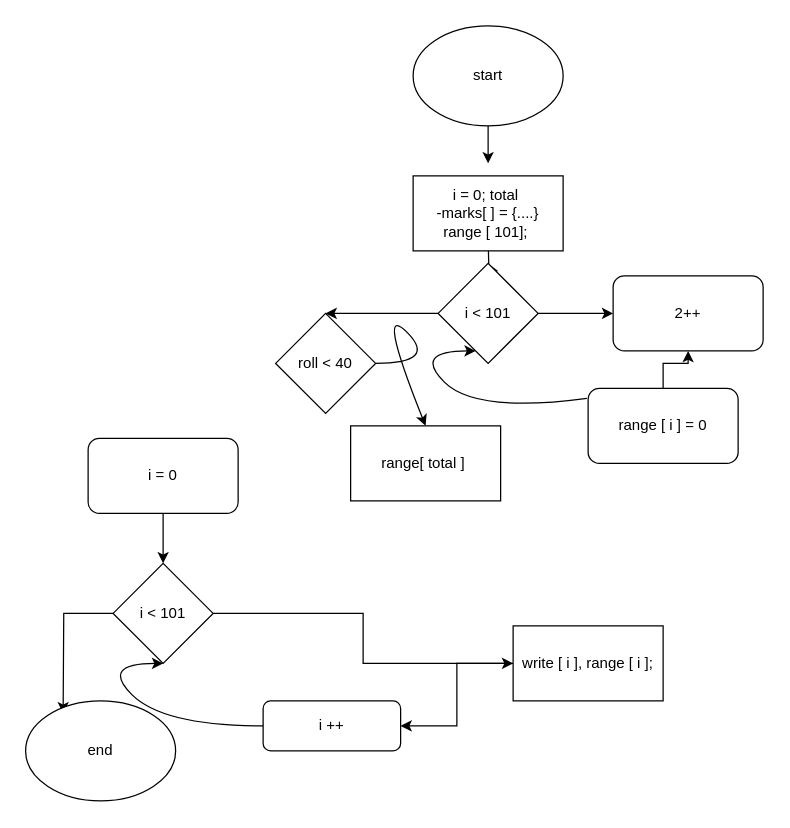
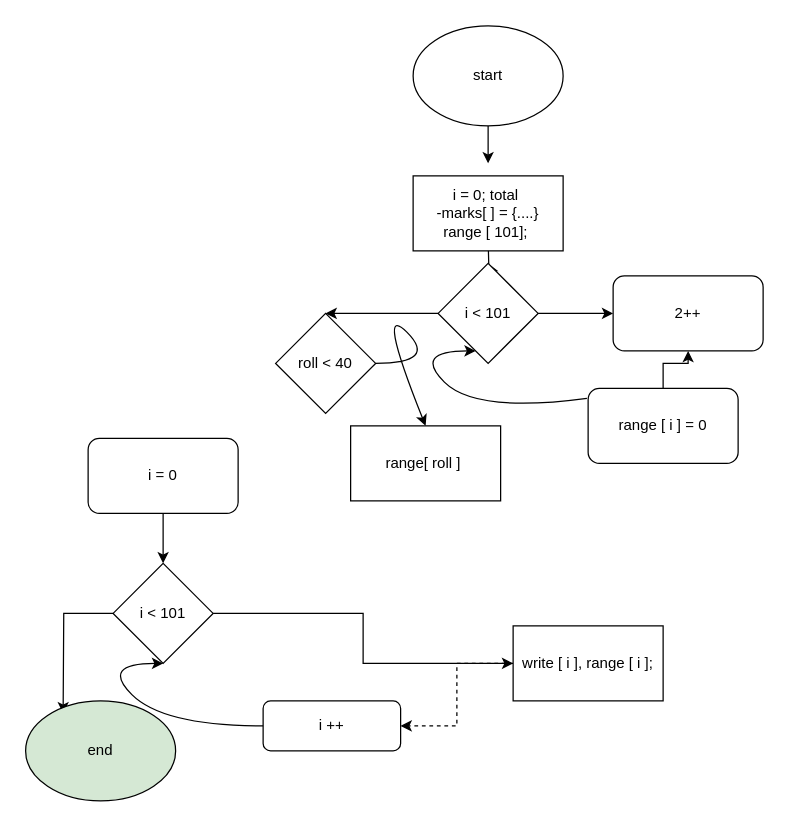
node "range[ total ]": label "range[ total ]" -> "range[ roll ]"
edge "write [ i ], range [ i ];" -> "i ++": style solid -> dashed
node "end": fillcolor #ffffff -> #d5e8d4
